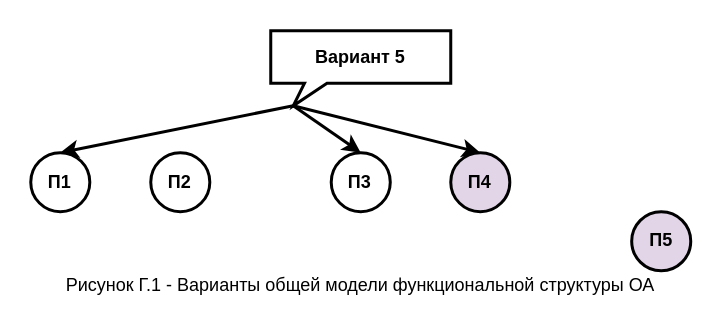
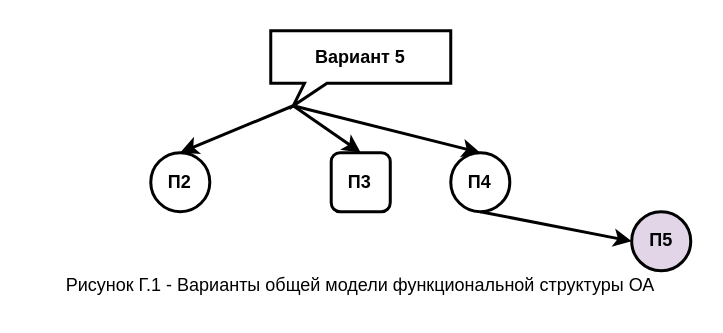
edge "Вариант 5" -> "П2": added
edge "Вариант 5" -> "П1": removed
node "П1": removed
node "П3": shape ellipse -> rounded rectangle
node "П4": fillcolor #e1d5e7 -> #ffffff
edge "П4" -> "П5": added
